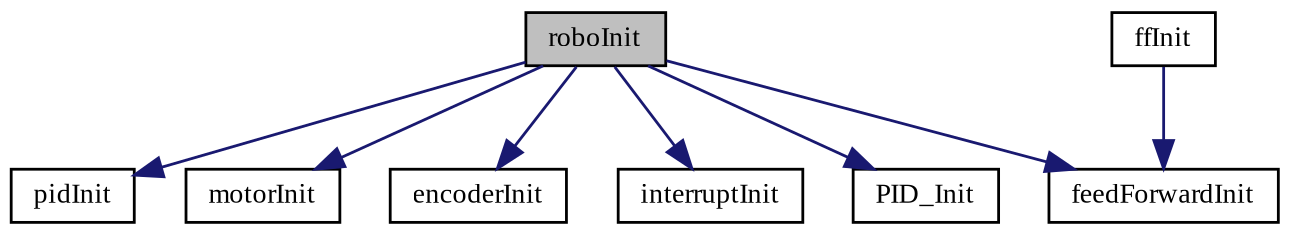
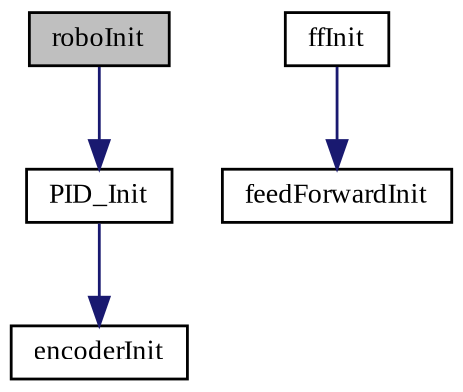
edge "roboInit" -> "encoderInit": now "PID_Init" -> "encoderInit"
edge "roboInit" -> "feedForwardInit": removed
node "pidInit": removed
node "motorInit": removed
node "interruptInit": removed
